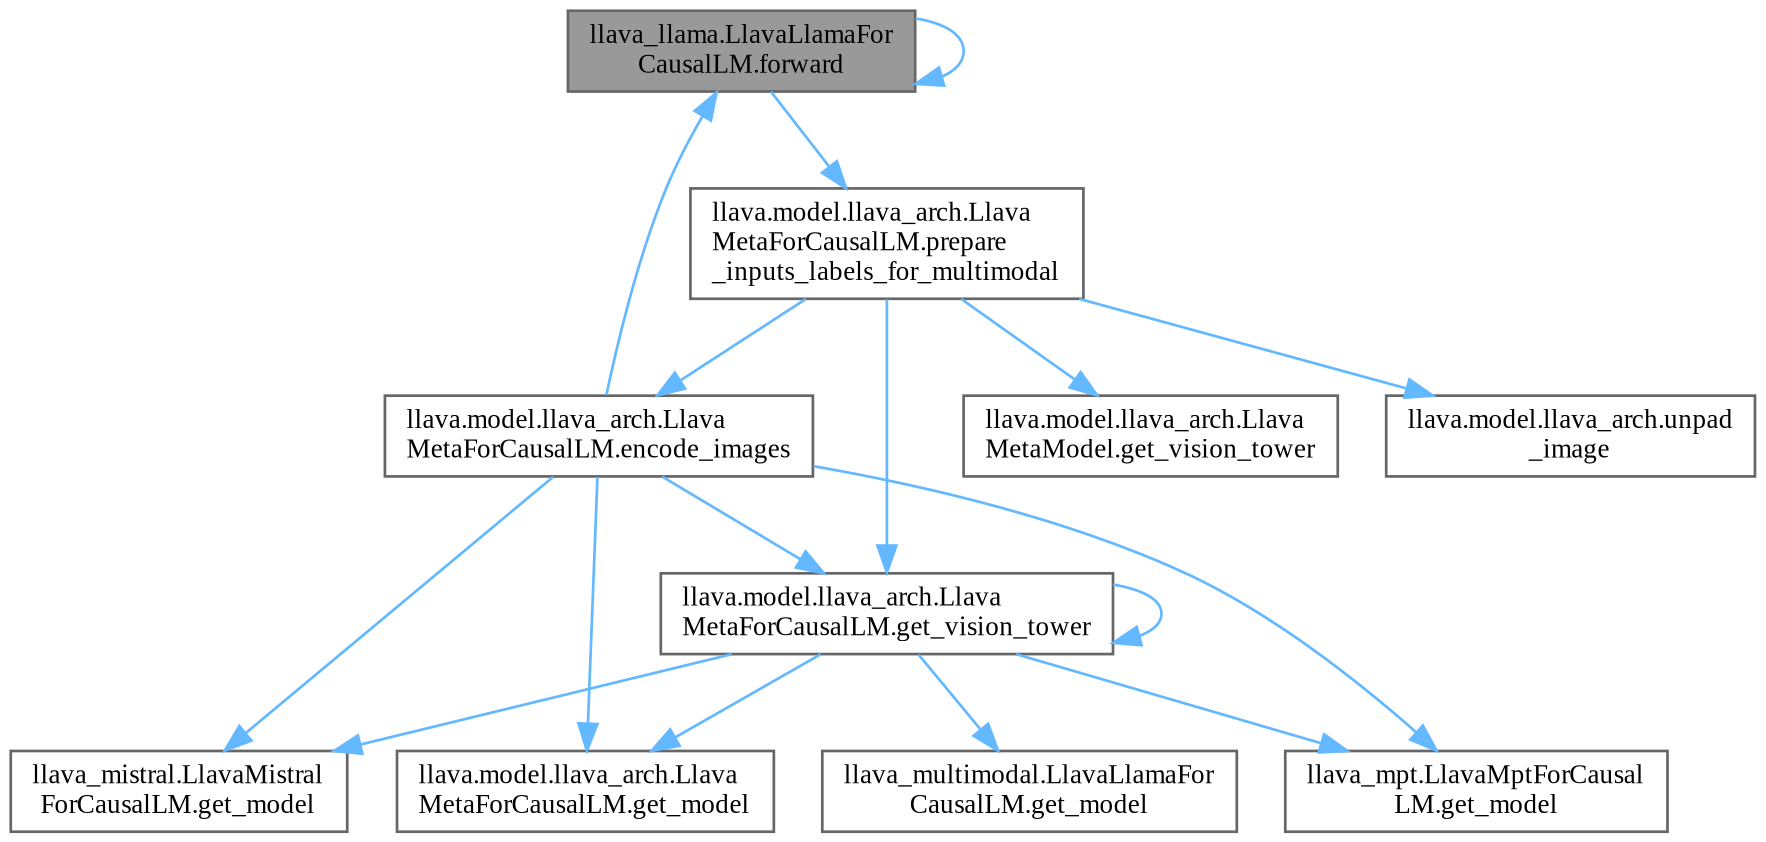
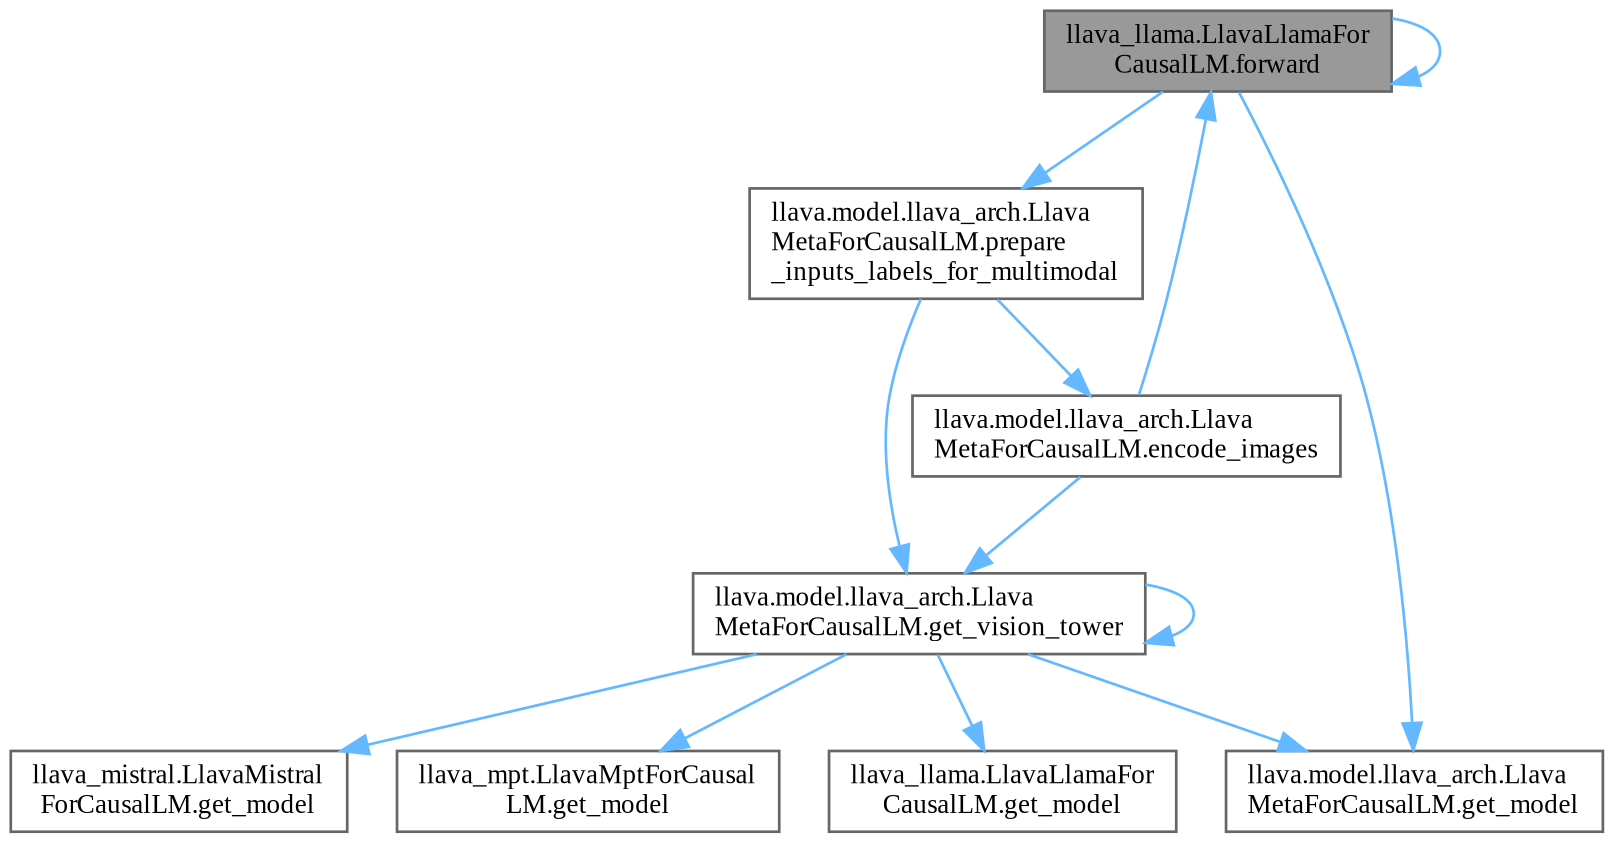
node "llava.model.llava_arch.Llava MetaModel.get_vision_tower": removed
node "llava.model.llava_arch.unpad _image": removed
edge "llava.model.llava_arch.Llava MetaForCausalLM.encode_images" -> "llava_mpt.LlavaMptForCausal LM.get_model": removed
edge "llava.model.llava_arch.Llava MetaForCausalLM.encode_images" -> "llava.model.llava_arch.Llava MetaForCausalLM.get_model": now "llava_llama.LlavaLlamaFor CausalLM.forward" -> "llava.model.llava_arch.Llava MetaForCausalLM.get_model"
edge "llava.model.llava_arch.Llava MetaForCausalLM.encode_images" -> "llava_mistral.LlavaMistral ForCausalLM.get_model": removed
node "llava_multimodal.LlavaLlamaFor CausalLM.get_model": label "llava_multimodal.LlavaLlamaFor CausalLM.get_model" -> "llava_llama.LlavaLlamaFor CausalLM.get_model"
